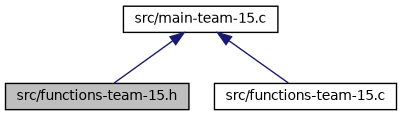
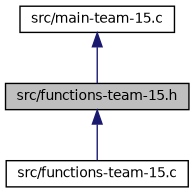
edge "src/functions-team-15.c" -> "src/main-team-15.c": now "src/functions-team-15.c" -> "src/functions-team-15.h"
